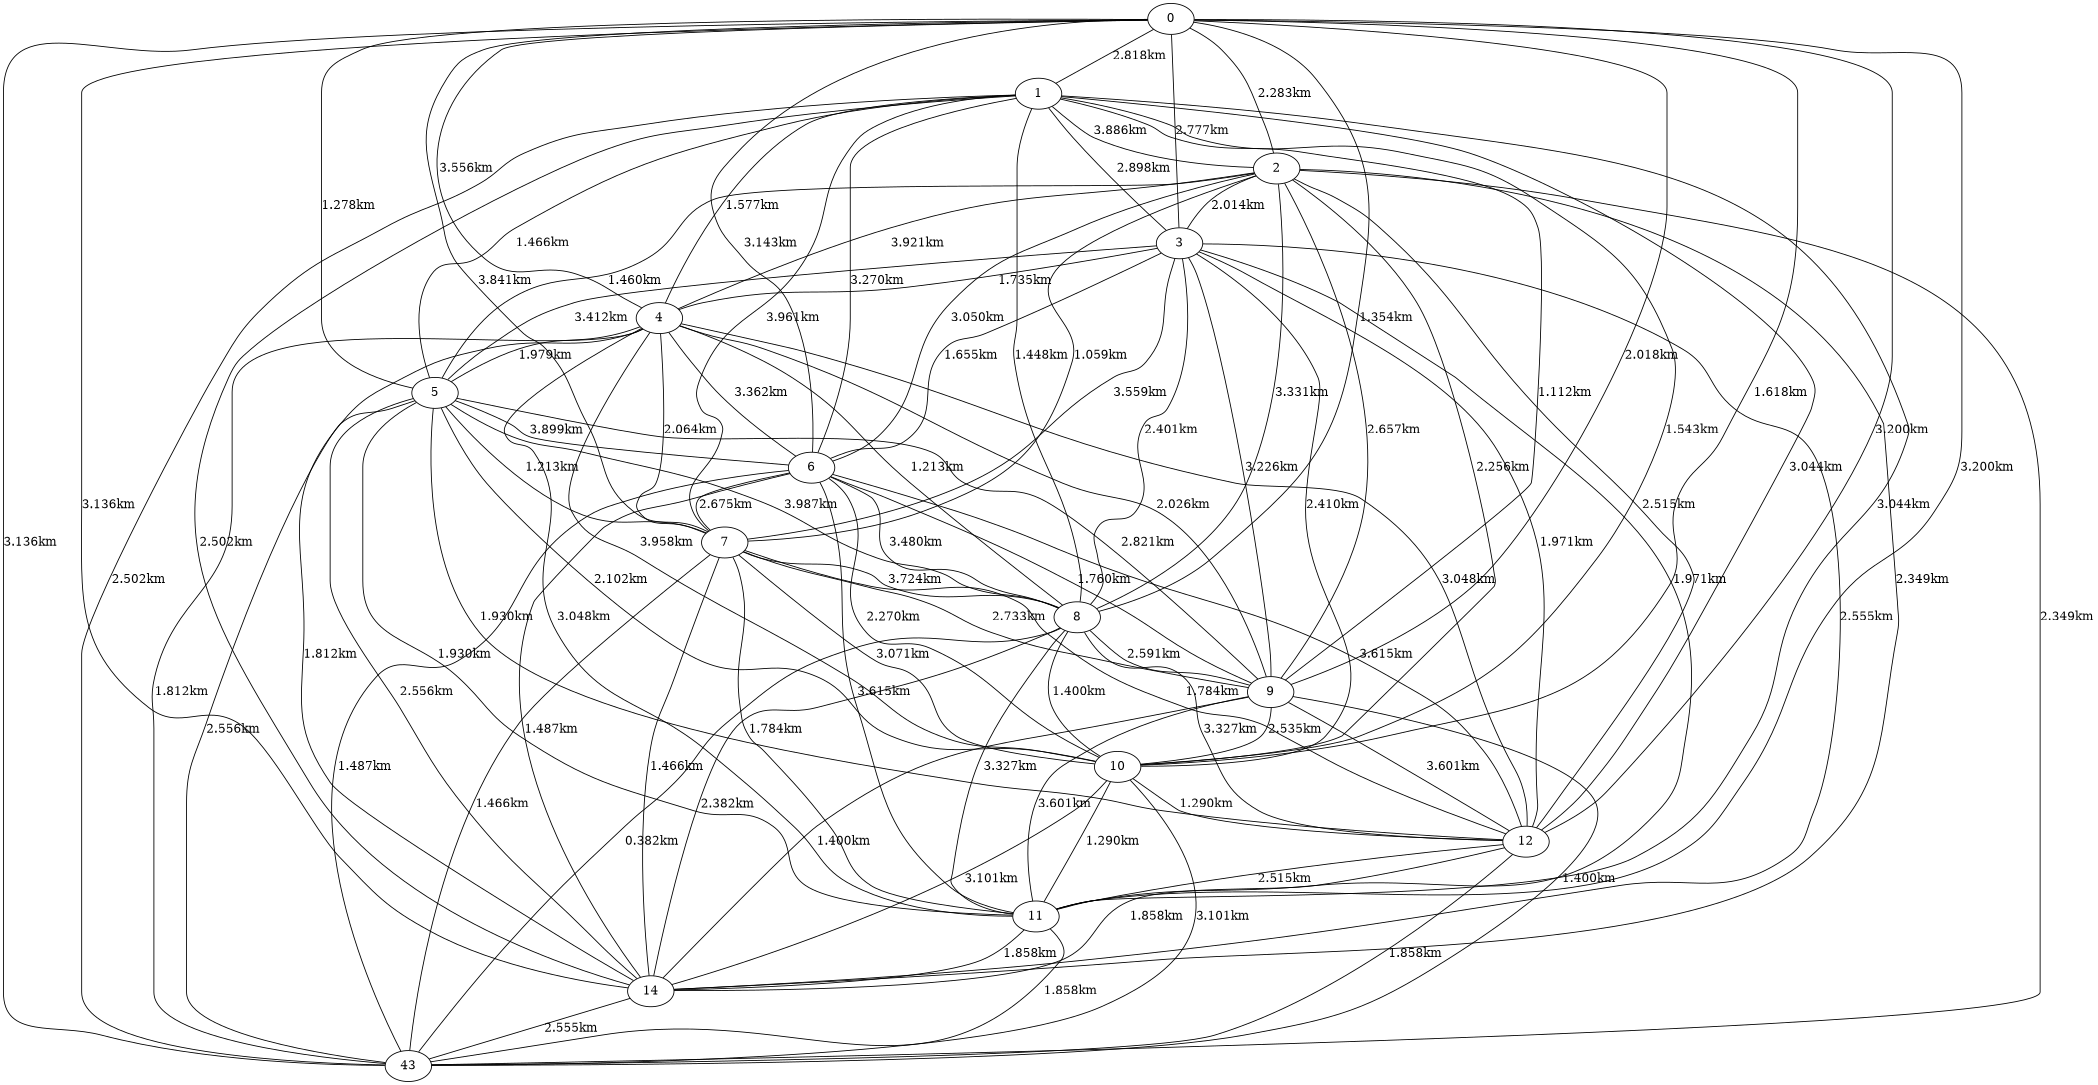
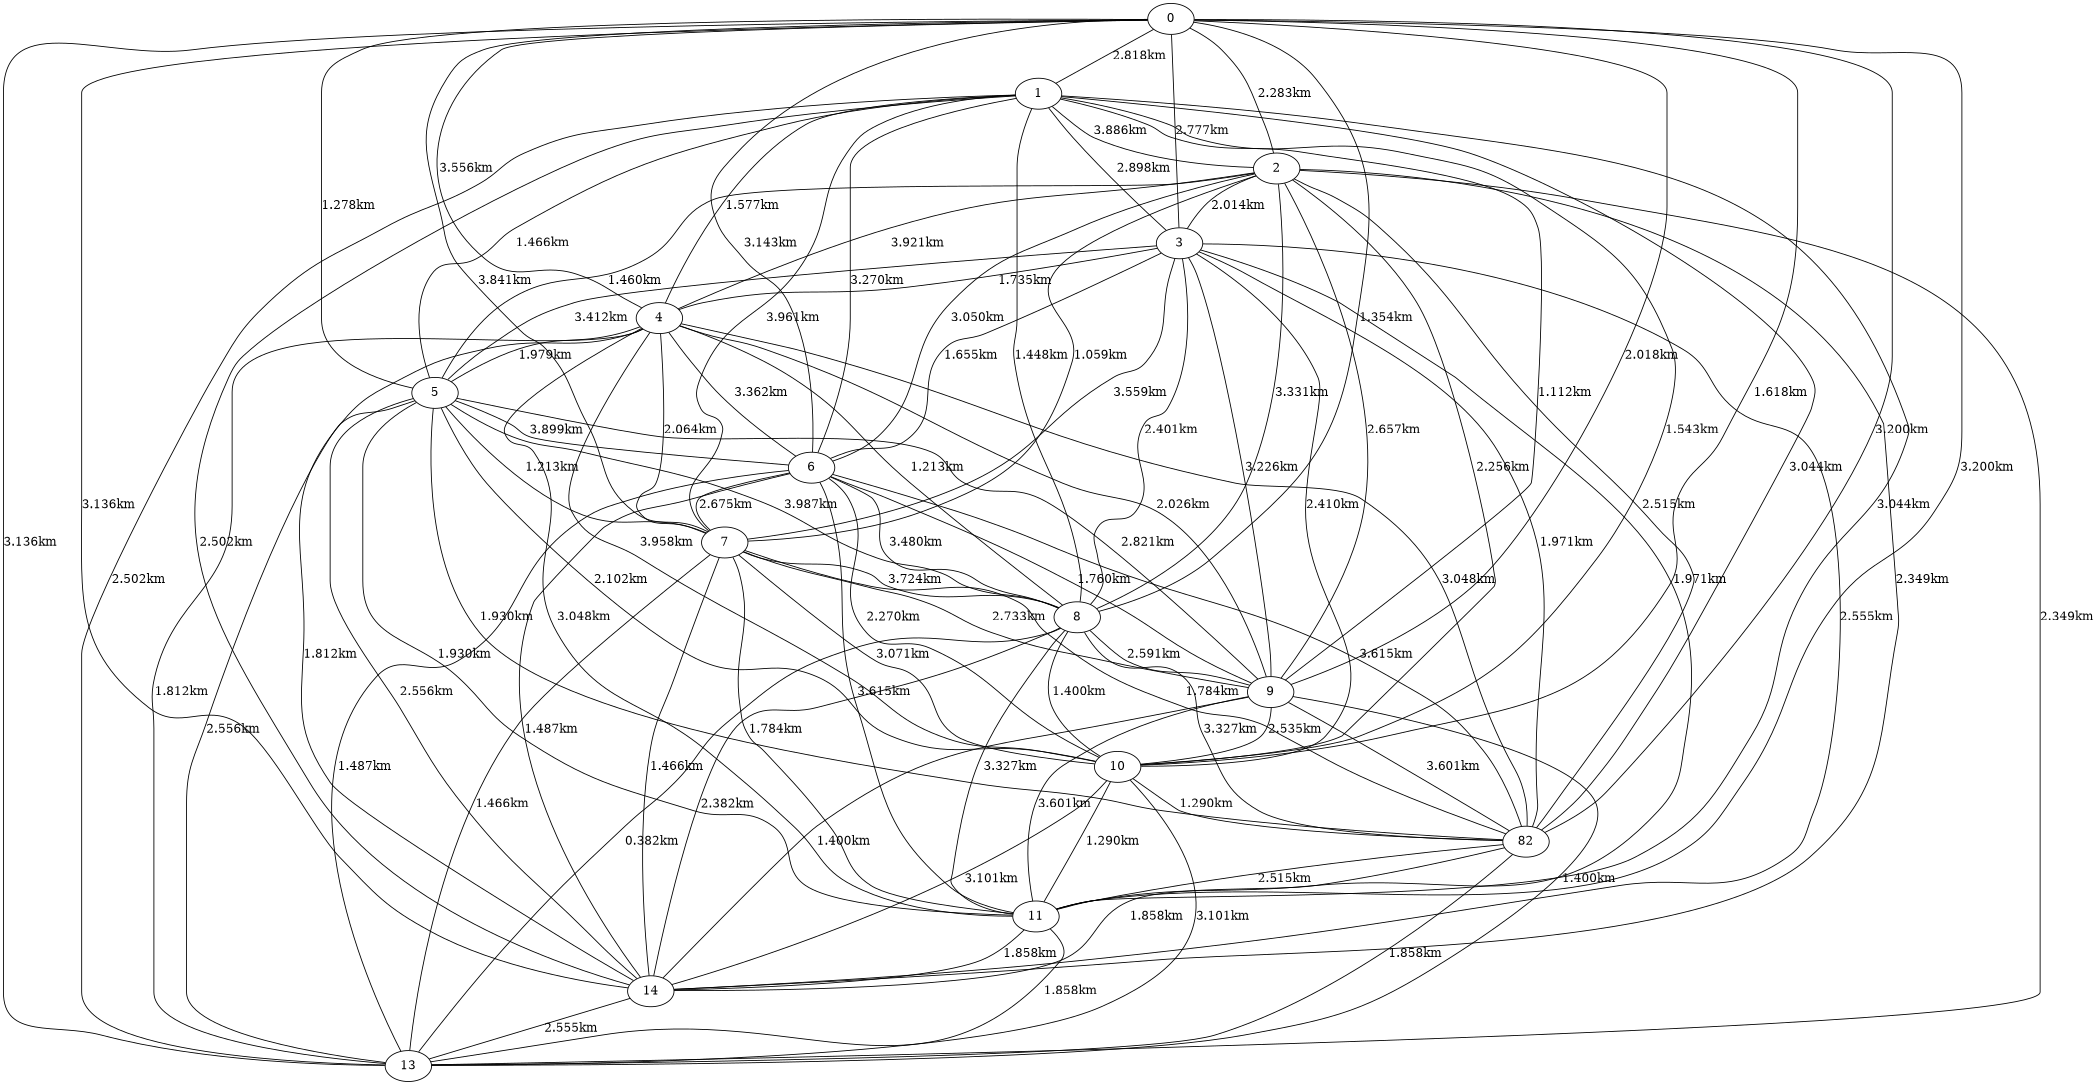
node "12": label "12" -> "82"
node "43": label "43" -> "13"
